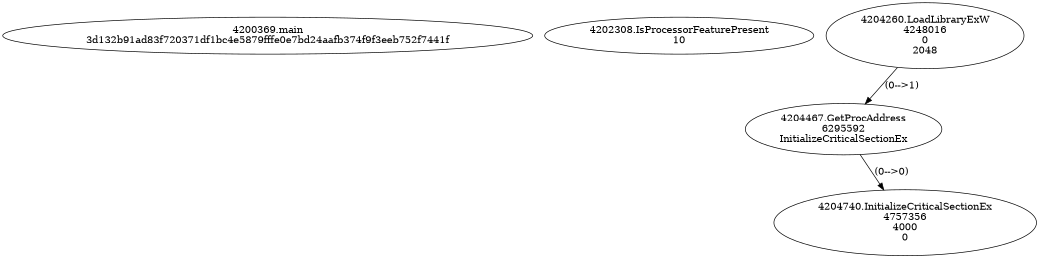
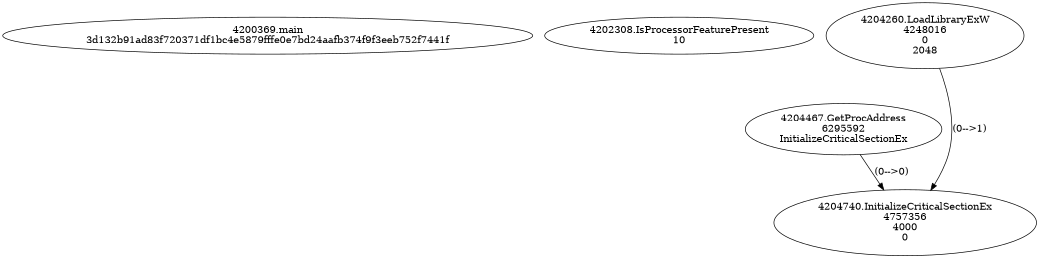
edge "4204260.LoadLibraryExW 4248016 0 2048" -> "4204467.GetProcAddress 6295592 InitializeCriticalSectionEx": now "4204260.LoadLibraryExW 4248016 0 2048" -> "4204740.InitializeCriticalSectionEx 4757356 4000 0"
